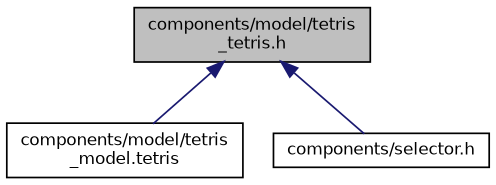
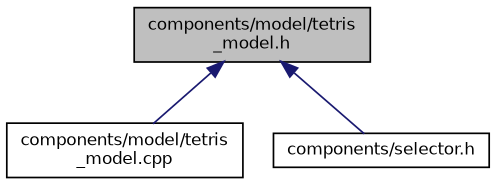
node "components/model/tetris _tetris.h": label "components/model/tetris _tetris.h" -> "components/model/tetris _model.h"
node "components/model/tetris _model.tetris": label "components/model/tetris _model.tetris" -> "components/model/tetris _model.cpp"
